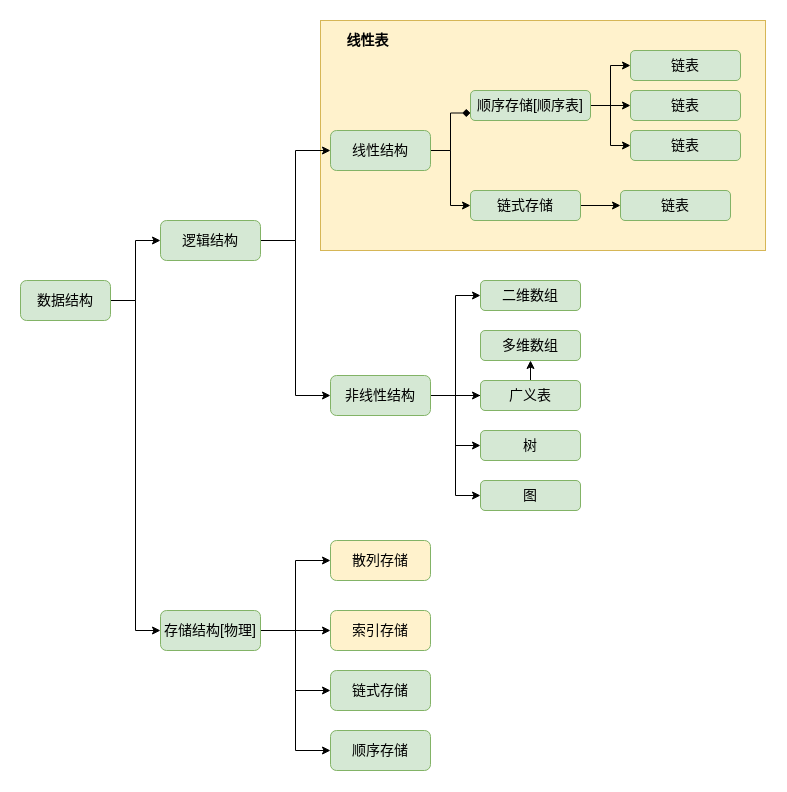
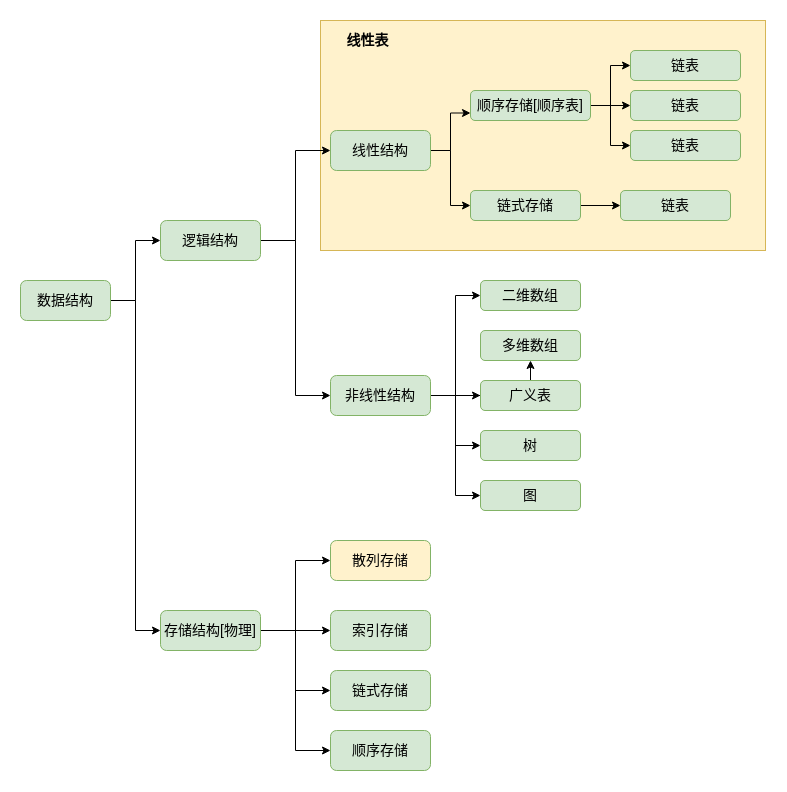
edge "线性结构" -> "顺序存储[顺序表]": arrowhead diamond -> classic
node "索引存储": fillcolor #fff2cc -> #d5e8d4
